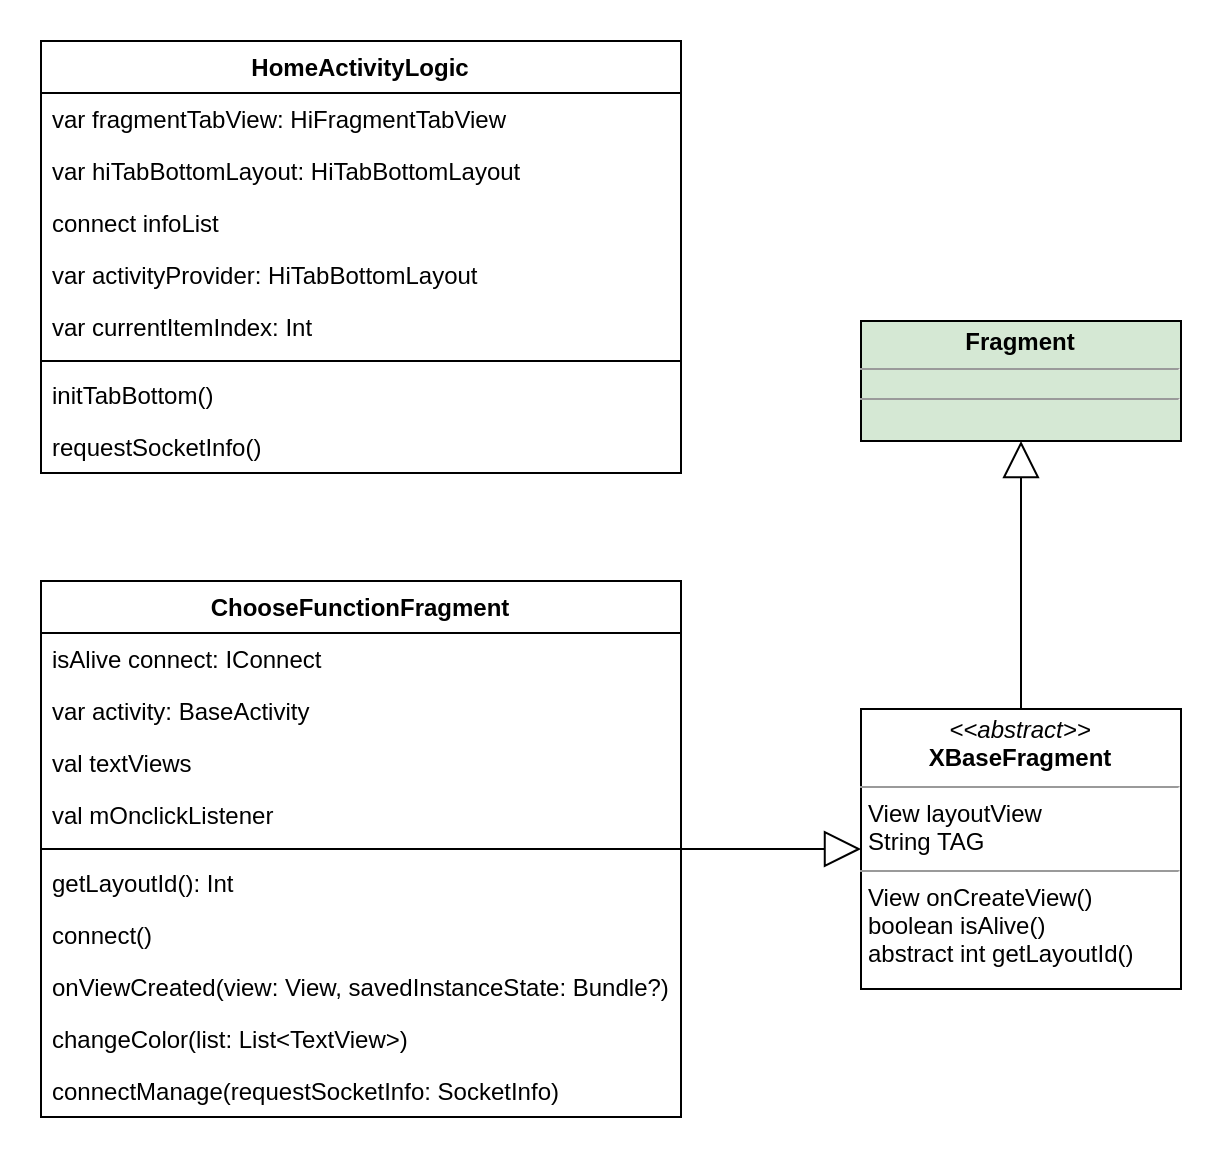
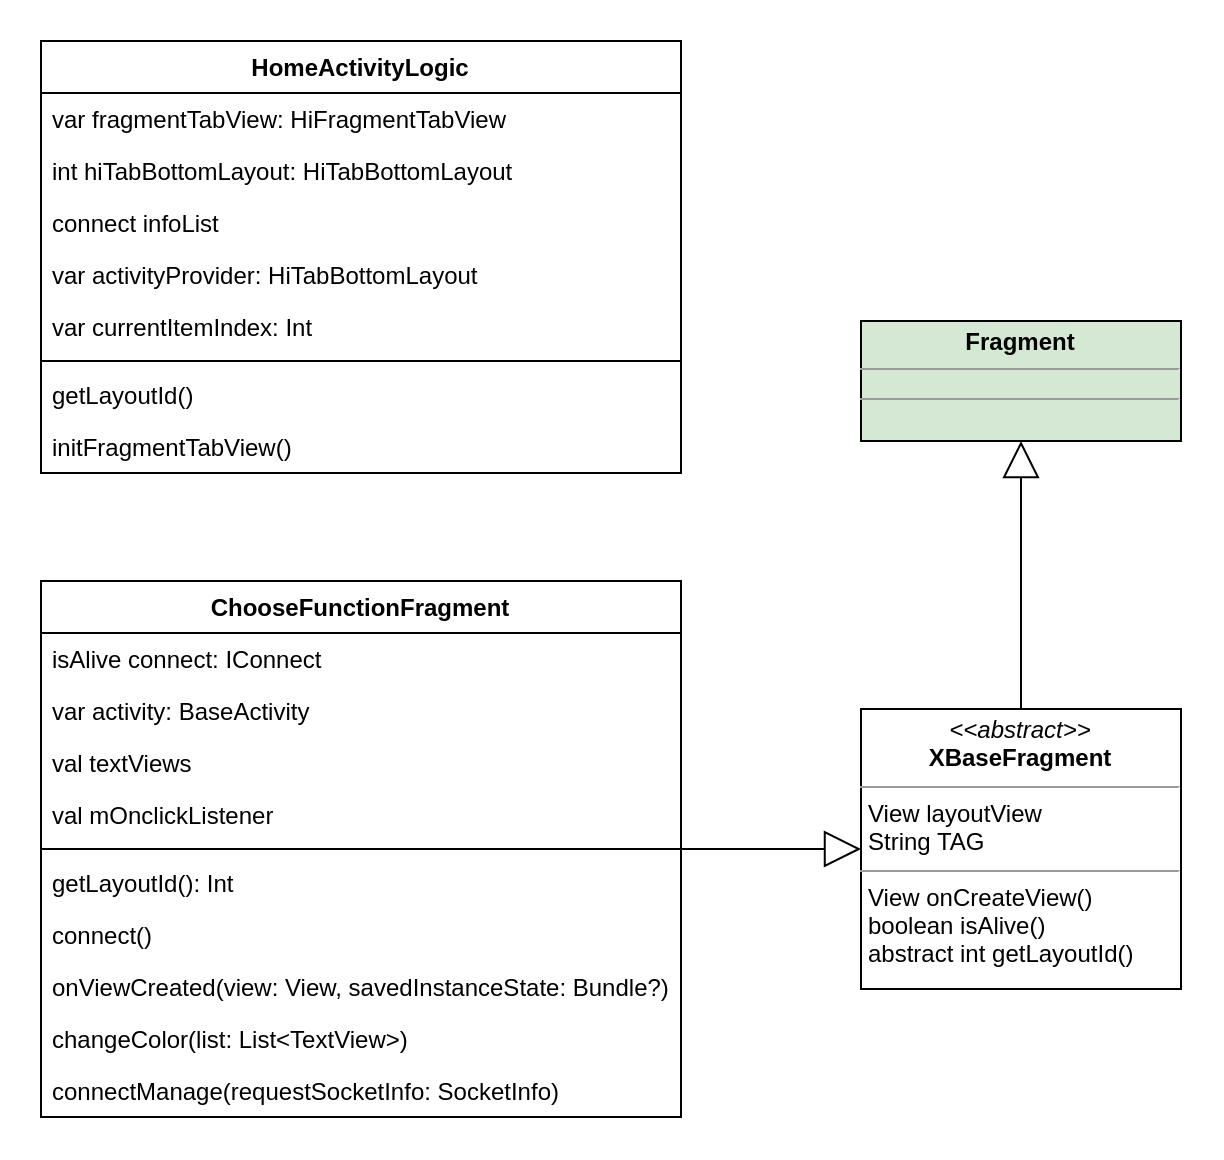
node "var hiTabBottomLayout: HiTabBottomLayout": label "var hiTabBottomLayout: HiTabBottomLayout" -> "int hiTabBottomLayout: HiTabBottomLayout"
node "initTabBottom()": label "initTabBottom()" -> "getLayoutId()"
node "requestSocketInfo()": label "requestSocketInfo()" -> "initFragmentTabView()"
